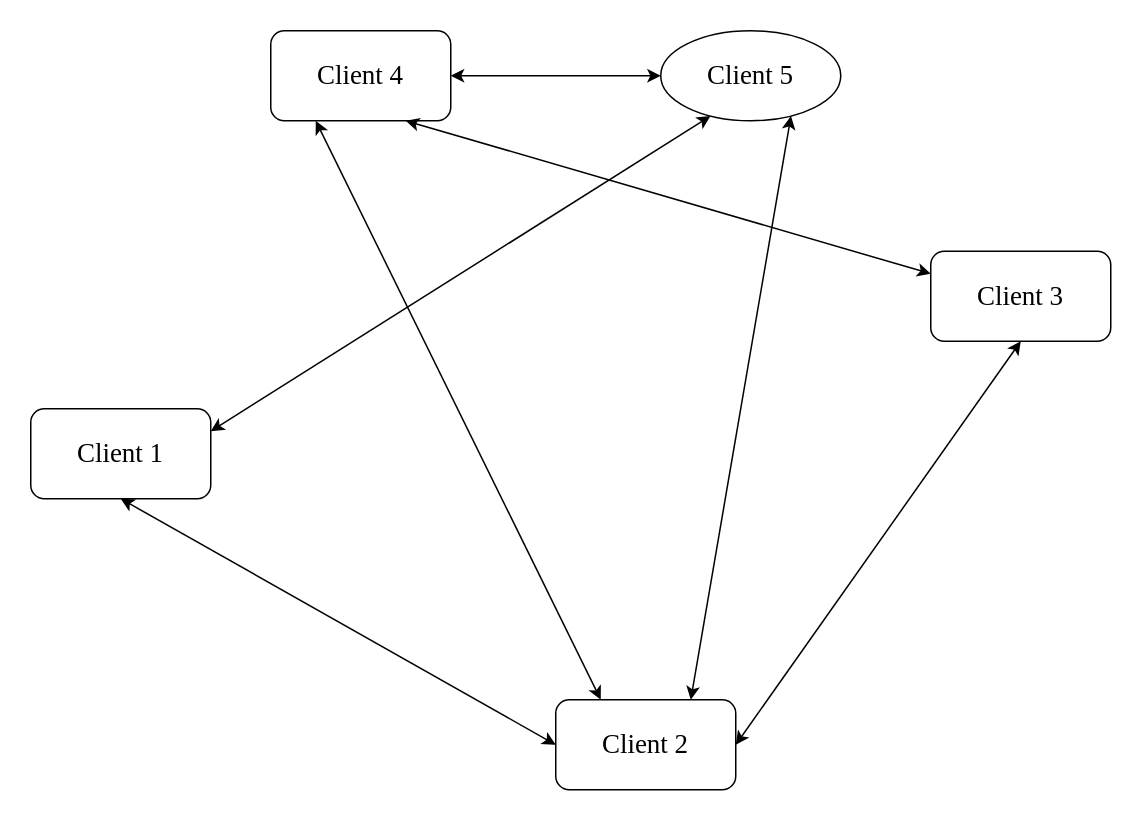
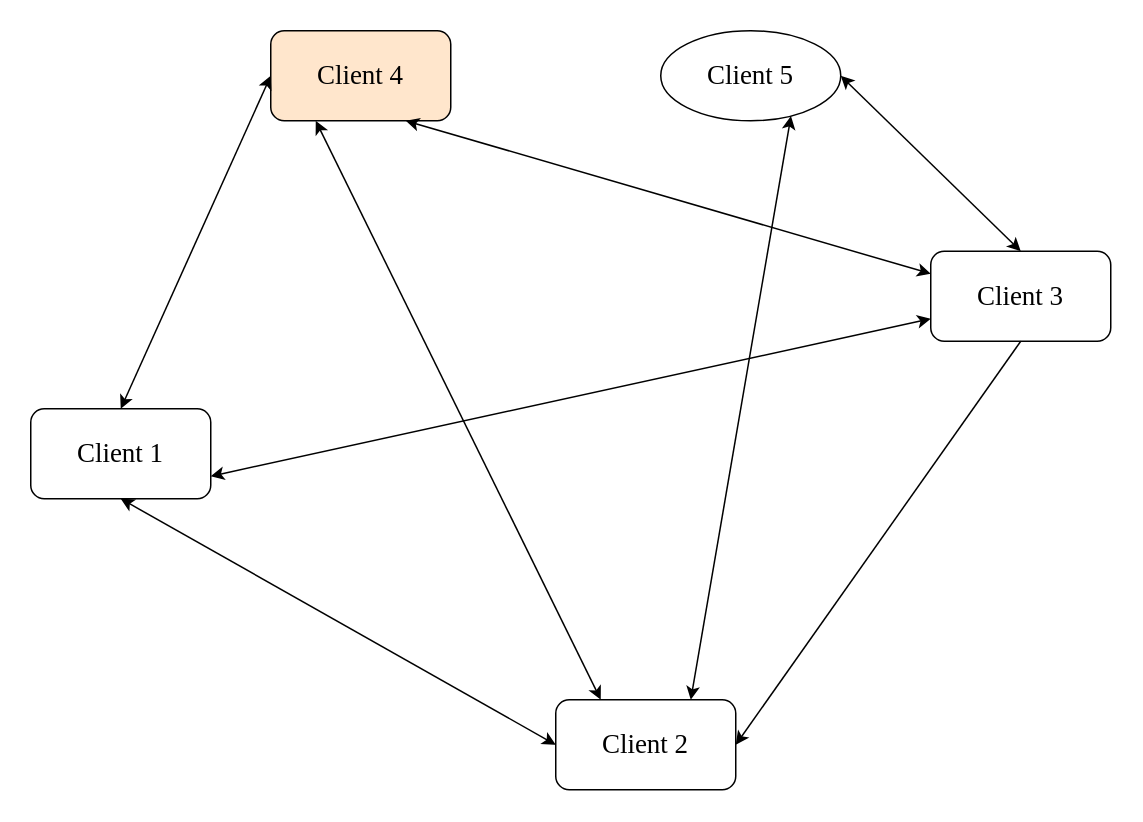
node "Client 4": fillcolor #ffffff -> #ffe6cc
edge "Client 4" -- "Client 5": removed
edge "Client 5" -- "Client 3": added
edge "Client 4" -- "Client 1": added
edge "Client 5" -- "Client 1": removed
edge "Client 3" -- "Client 2": arrowhead classic -> none
edge "Client 3" -- "Client 1": added
